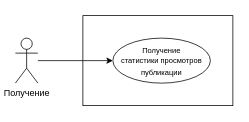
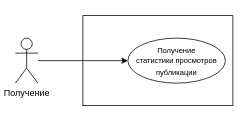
node "Получение статистики просмотров публикации": moved (162, 60) -> (177, 60)
